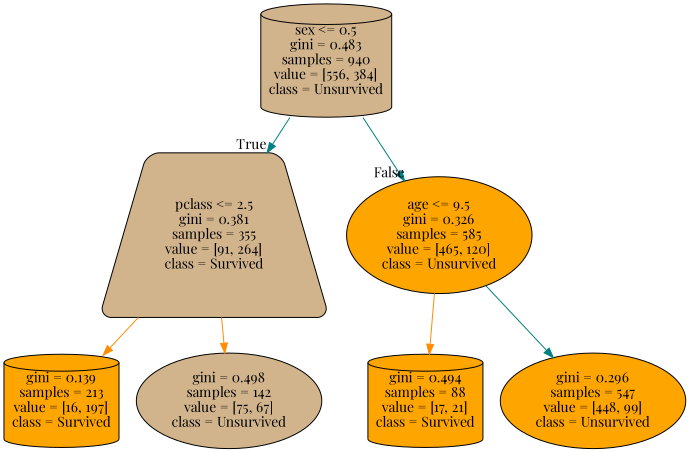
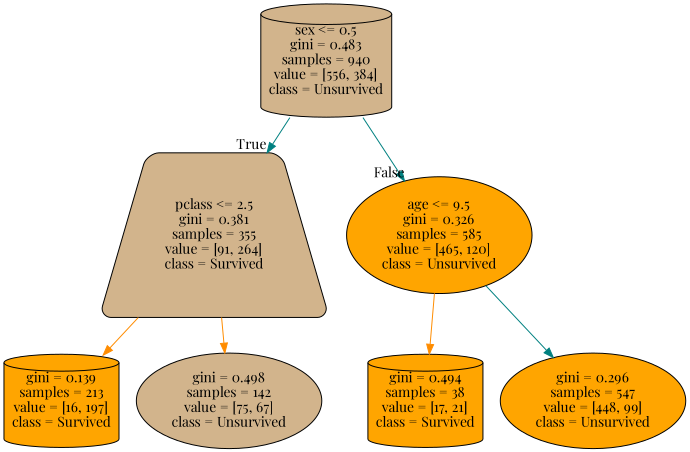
node "gini = 0.494 samples = 88 value = [17, 21] class = Survived": label "gini = 0.494 samples = 88 value = [17, 21] class = Survived" -> "gini = 0.494 samples = 38 value = [17, 21] class = Survived"
